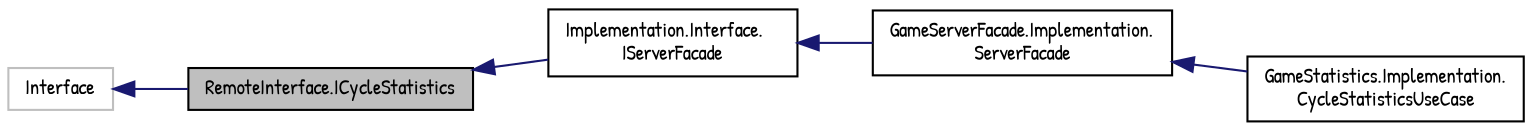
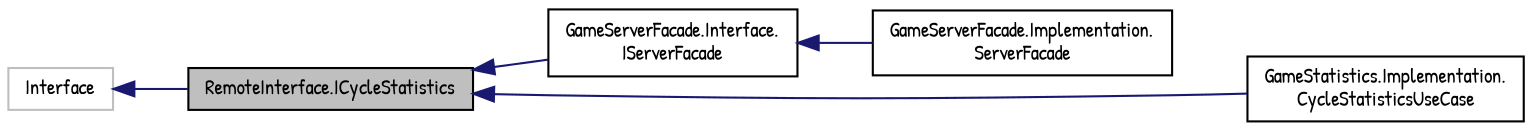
node "Implementation.Interface. IServerFacade": label "Implementation.Interface. IServerFacade" -> "GameServerFacade.Interface. IServerFacade"
edge "GameStatistics.Implementation. CycleStatisticsUseCase" -> "GameServerFacade.Implementation. ServerFacade": now "GameStatistics.Implementation. CycleStatisticsUseCase" -> "RemoteInterface.ICycleStatistics"
